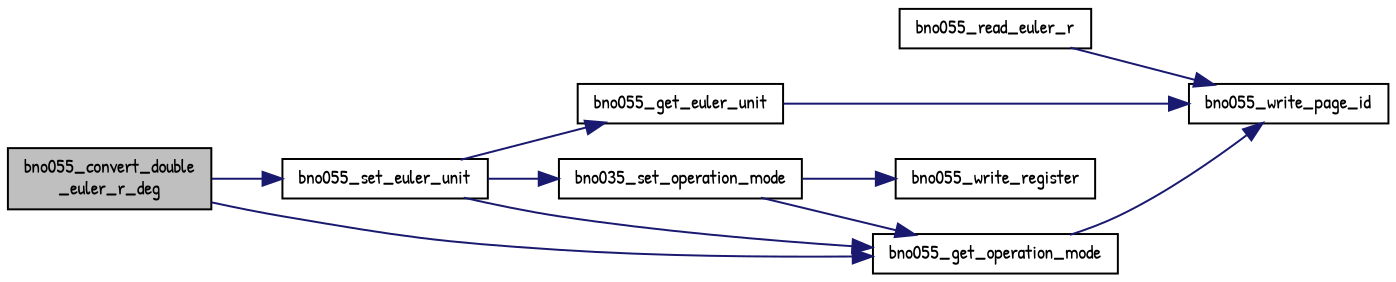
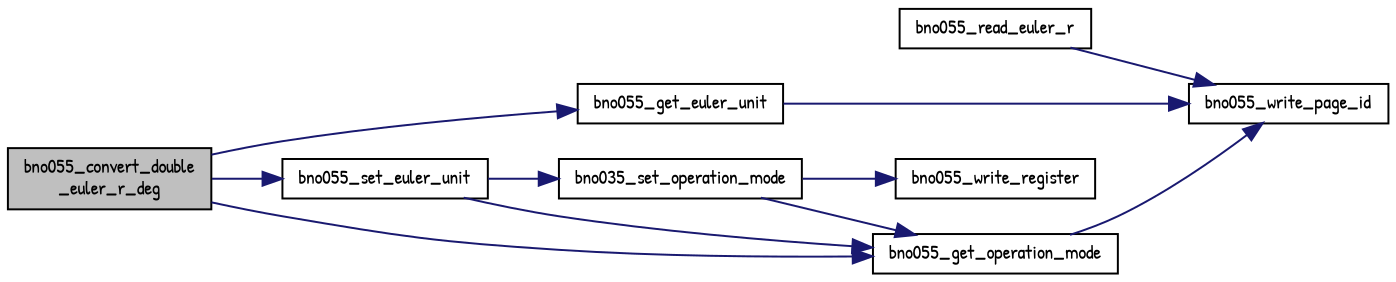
edge "bno055_set_euler_unit" -> "bno055_get_euler_unit": now "bno055_convert_double _euler_r_deg" -> "bno055_get_euler_unit"
